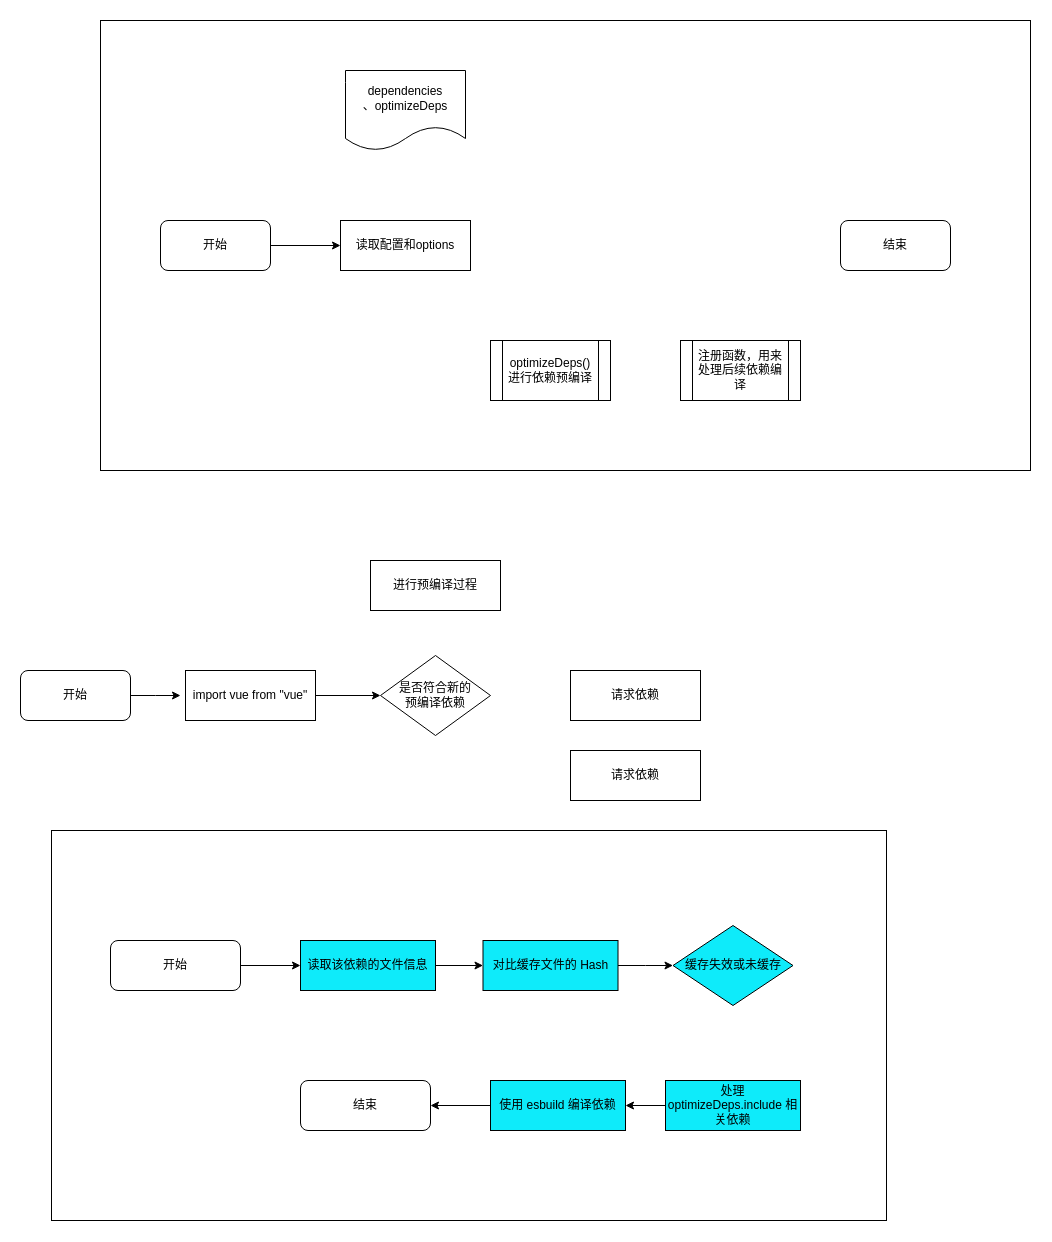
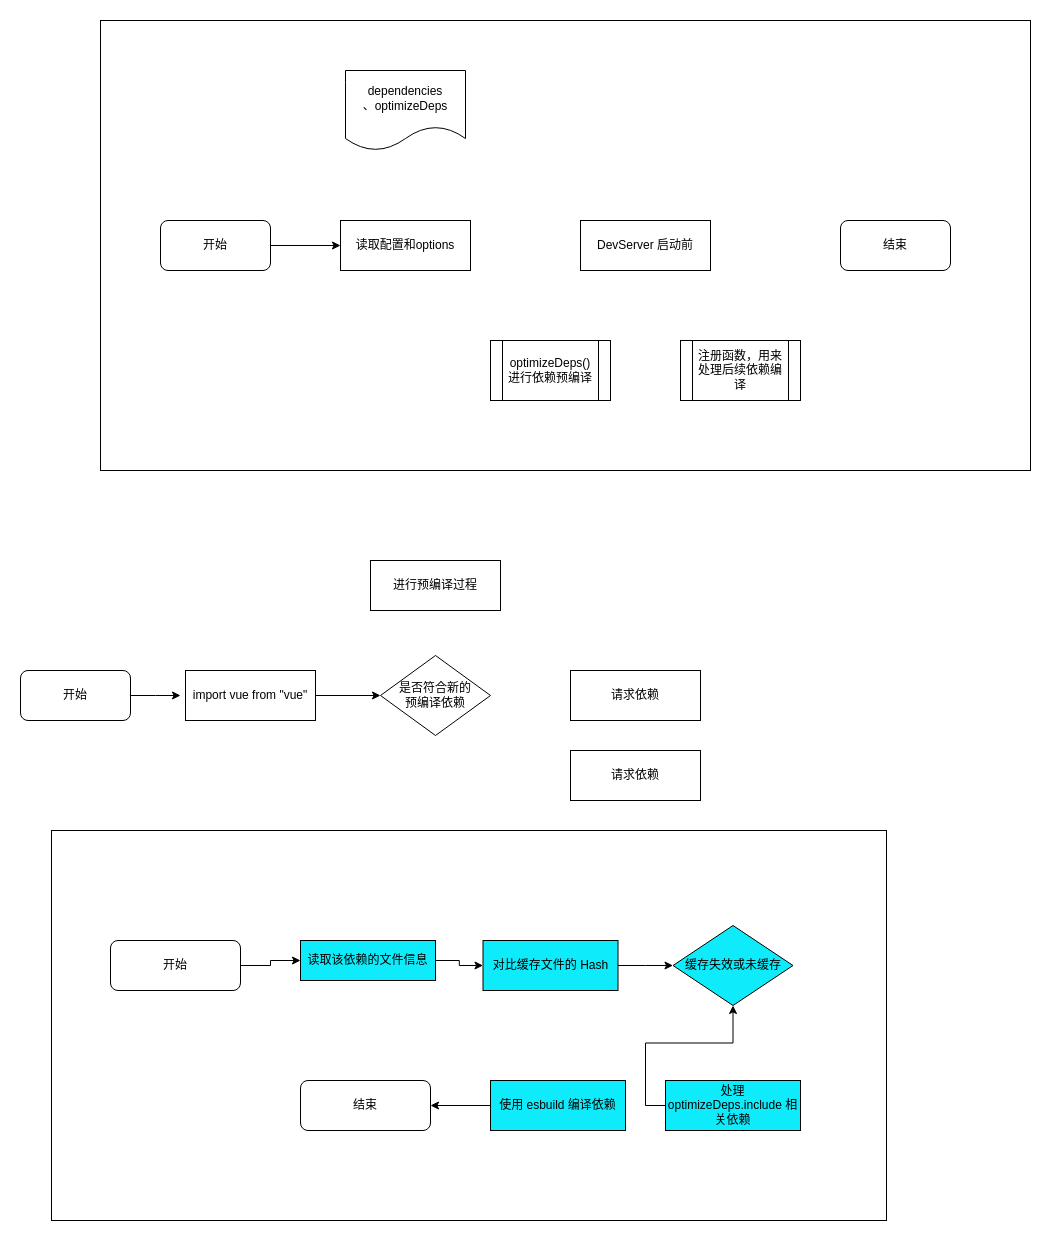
node "DevServer 启动前": added
node "读取该依赖的文件信息": size 135x50 -> 135x40
edge "处理 optimizeDeps.include 相关依赖" -> "使用 esbuild 编译依赖": now "处理 optimizeDeps.include 相关依赖" -> "缓存失效或未缓存"
